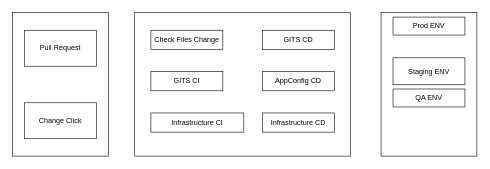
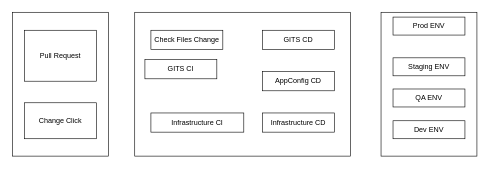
node "Pull Request": size 72x36 -> 72x51
node "Staging ENV": size 72x27 -> 72x18
node "GITS CI": moved (187, 81) -> (181, 69)
node "Dev ENV": added
